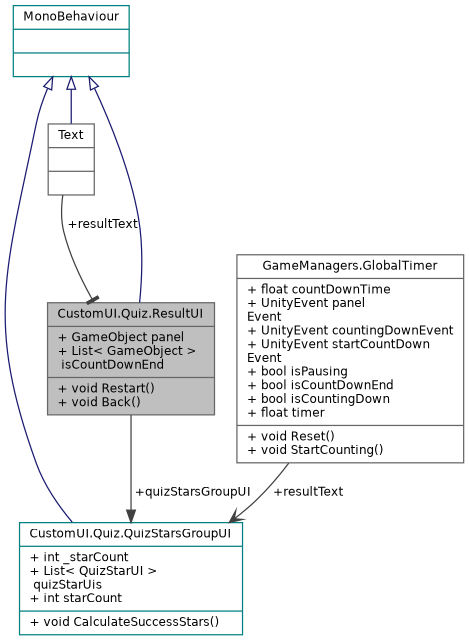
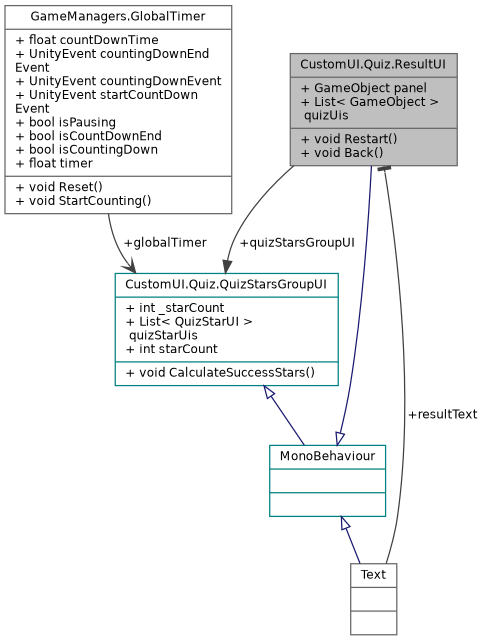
node "GameManagers.GlobalTimer": text "+ UnityEvent panel" -> "+ UnityEvent countingDownEnd"
edge "CustomUI.Quiz.QuizStarsGroupUI" -> "MonoBehaviour": reversed
node "CustomUI.Quiz.ResultUI": text "isCountDownEnd" -> "quizUis"
edge "GameManagers.GlobalTimer" -> "CustomUI.Quiz.QuizStarsGroupUI": label " +resultText" -> " +globalTimer"
